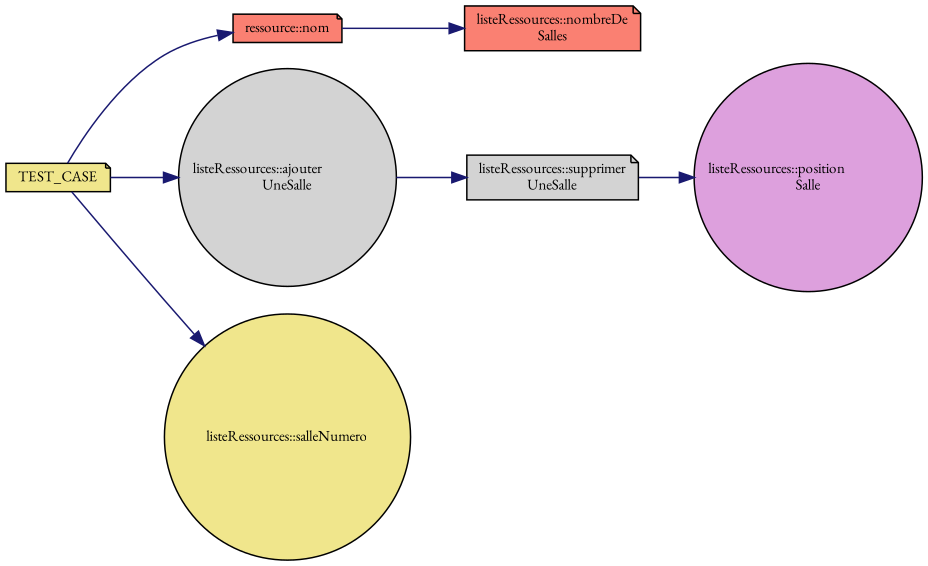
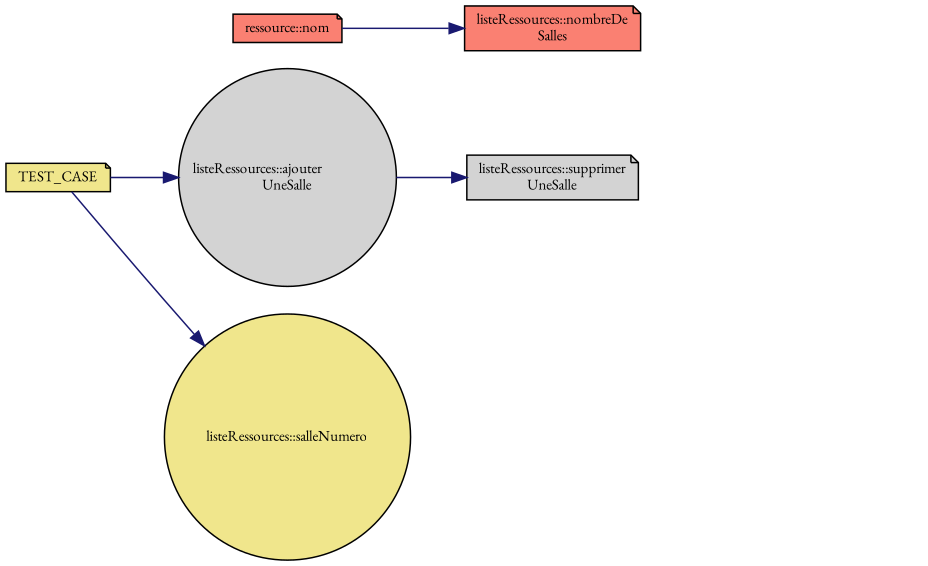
edge "TEST_CASE" -> "ressource::nom": removed
node "listeRessources::position Salle": removed
